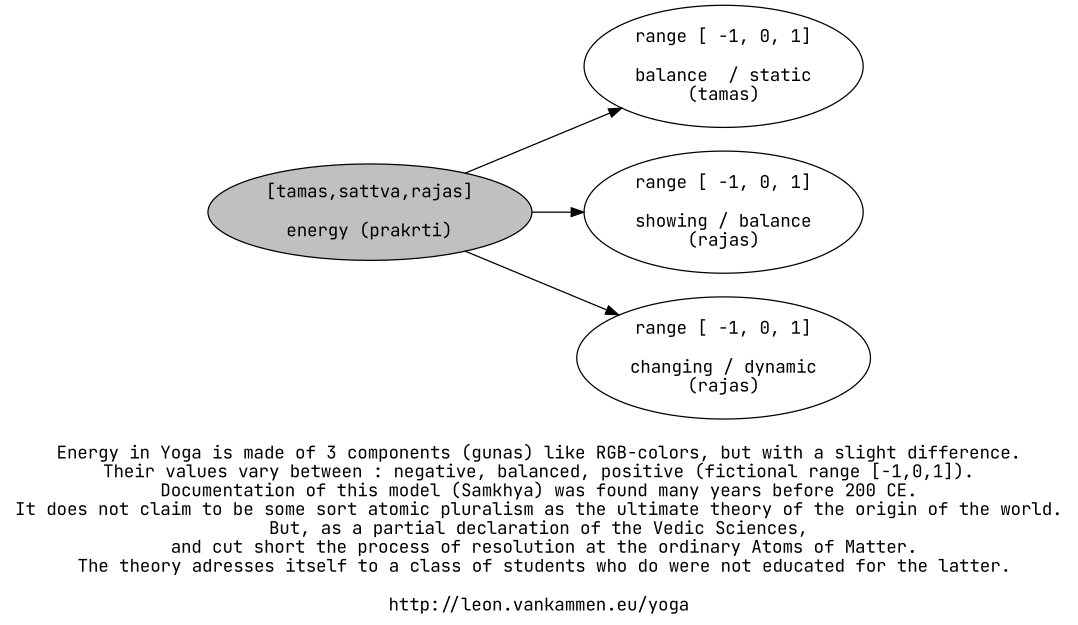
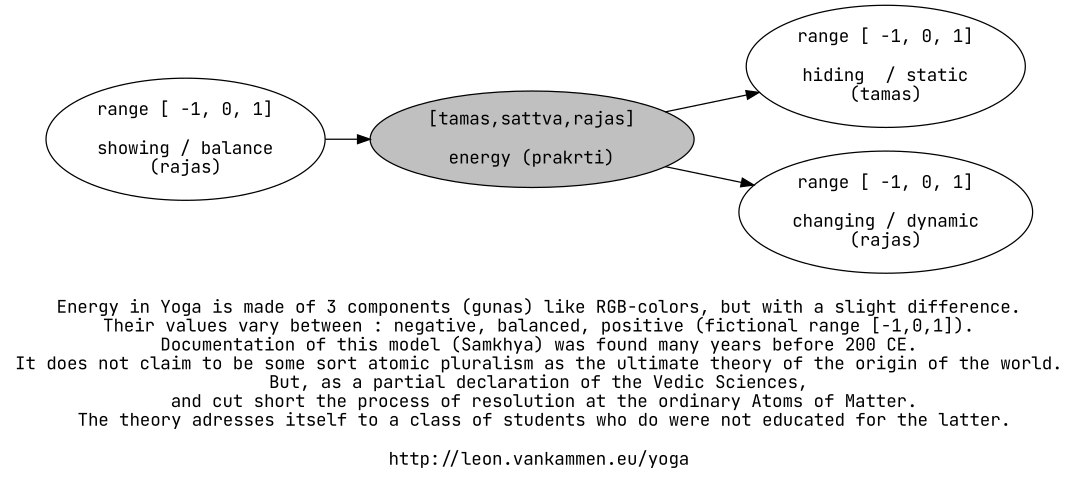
node "range [ -1, 0, 1] balance  / static (tamas)": label "range [ -1, 0, 1] balance  / static (tamas)" -> "range [ -1, 0, 1] hiding  / static (tamas)"
edge "[tamas,sattva,rajas] energy (prakrti)" -> "range [ -1, 0, 1] showing / balance (rajas)": reversed
